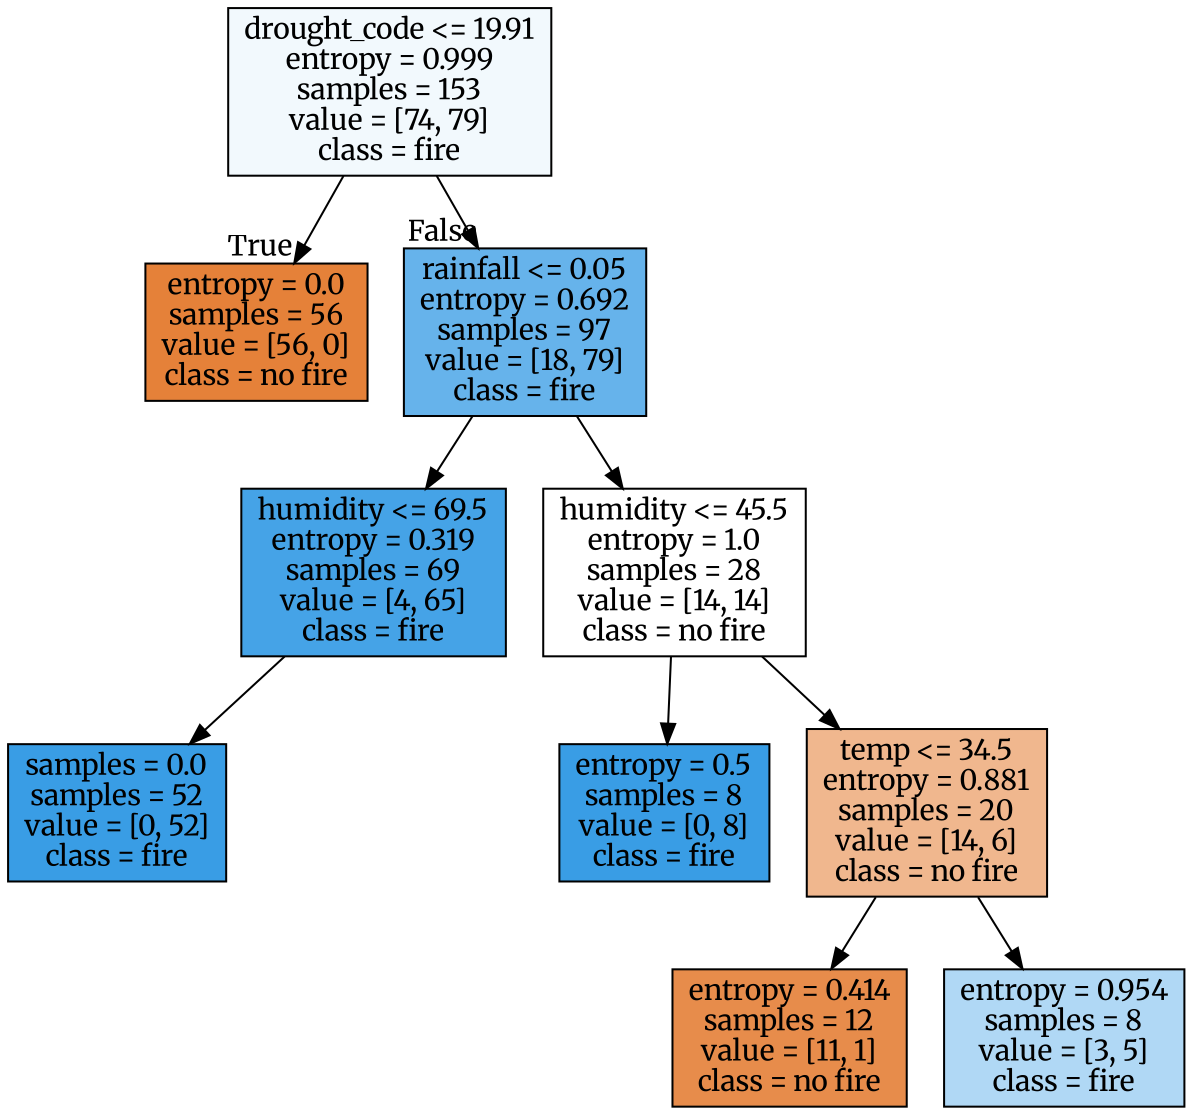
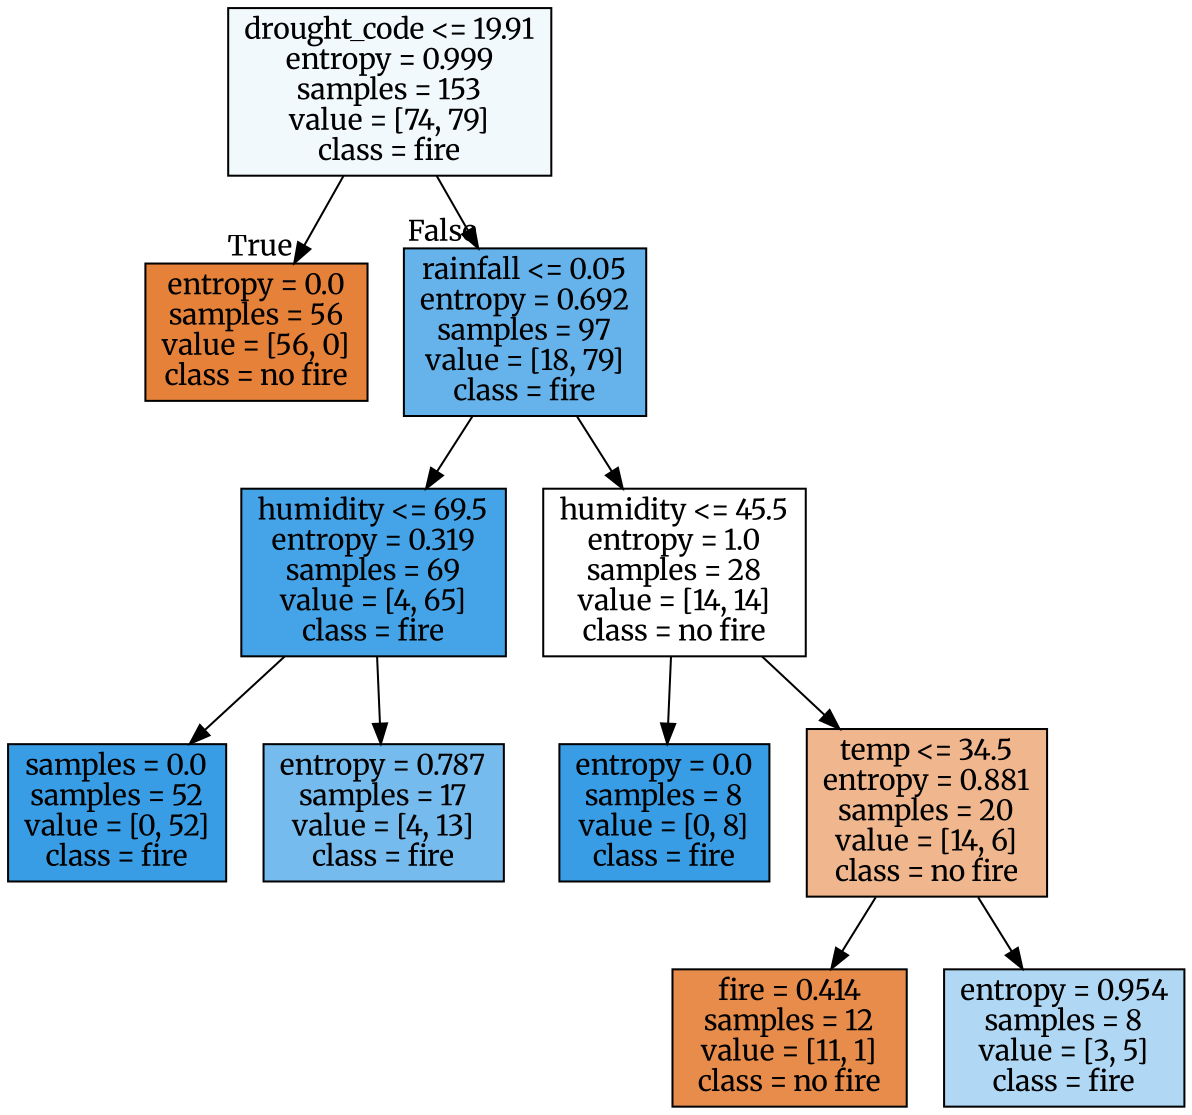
node "entropy = 0.787 samples = 17 value = [4, 13] class = fire": added
node "entropy = 0.5 samples = 8 value = [0, 8] class = fire": label "entropy = 0.5 samples = 8 value = [0, 8] class = fire" -> "entropy = 0.0 samples = 8 value = [0, 8] class = fire"
node "entropy = 0.414 samples = 12 value = [11, 1] class = no fire": label "entropy = 0.414 samples = 12 value = [11, 1] class = no fire" -> "fire = 0.414 samples = 12 value = [11, 1] class = no fire"
